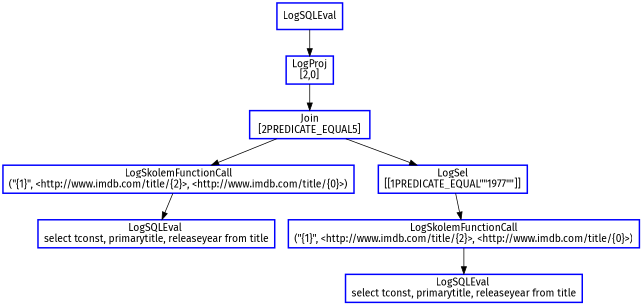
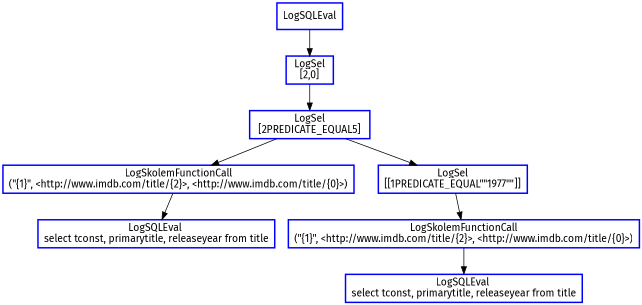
node "LogProj [2,0]": label "LogProj [2,0]" -> "LogSel [2,0]"
node "Join [2PREDICATE_EQUAL5]": label "Join [2PREDICATE_EQUAL5]" -> "LogSel [2PREDICATE_EQUAL5]"
